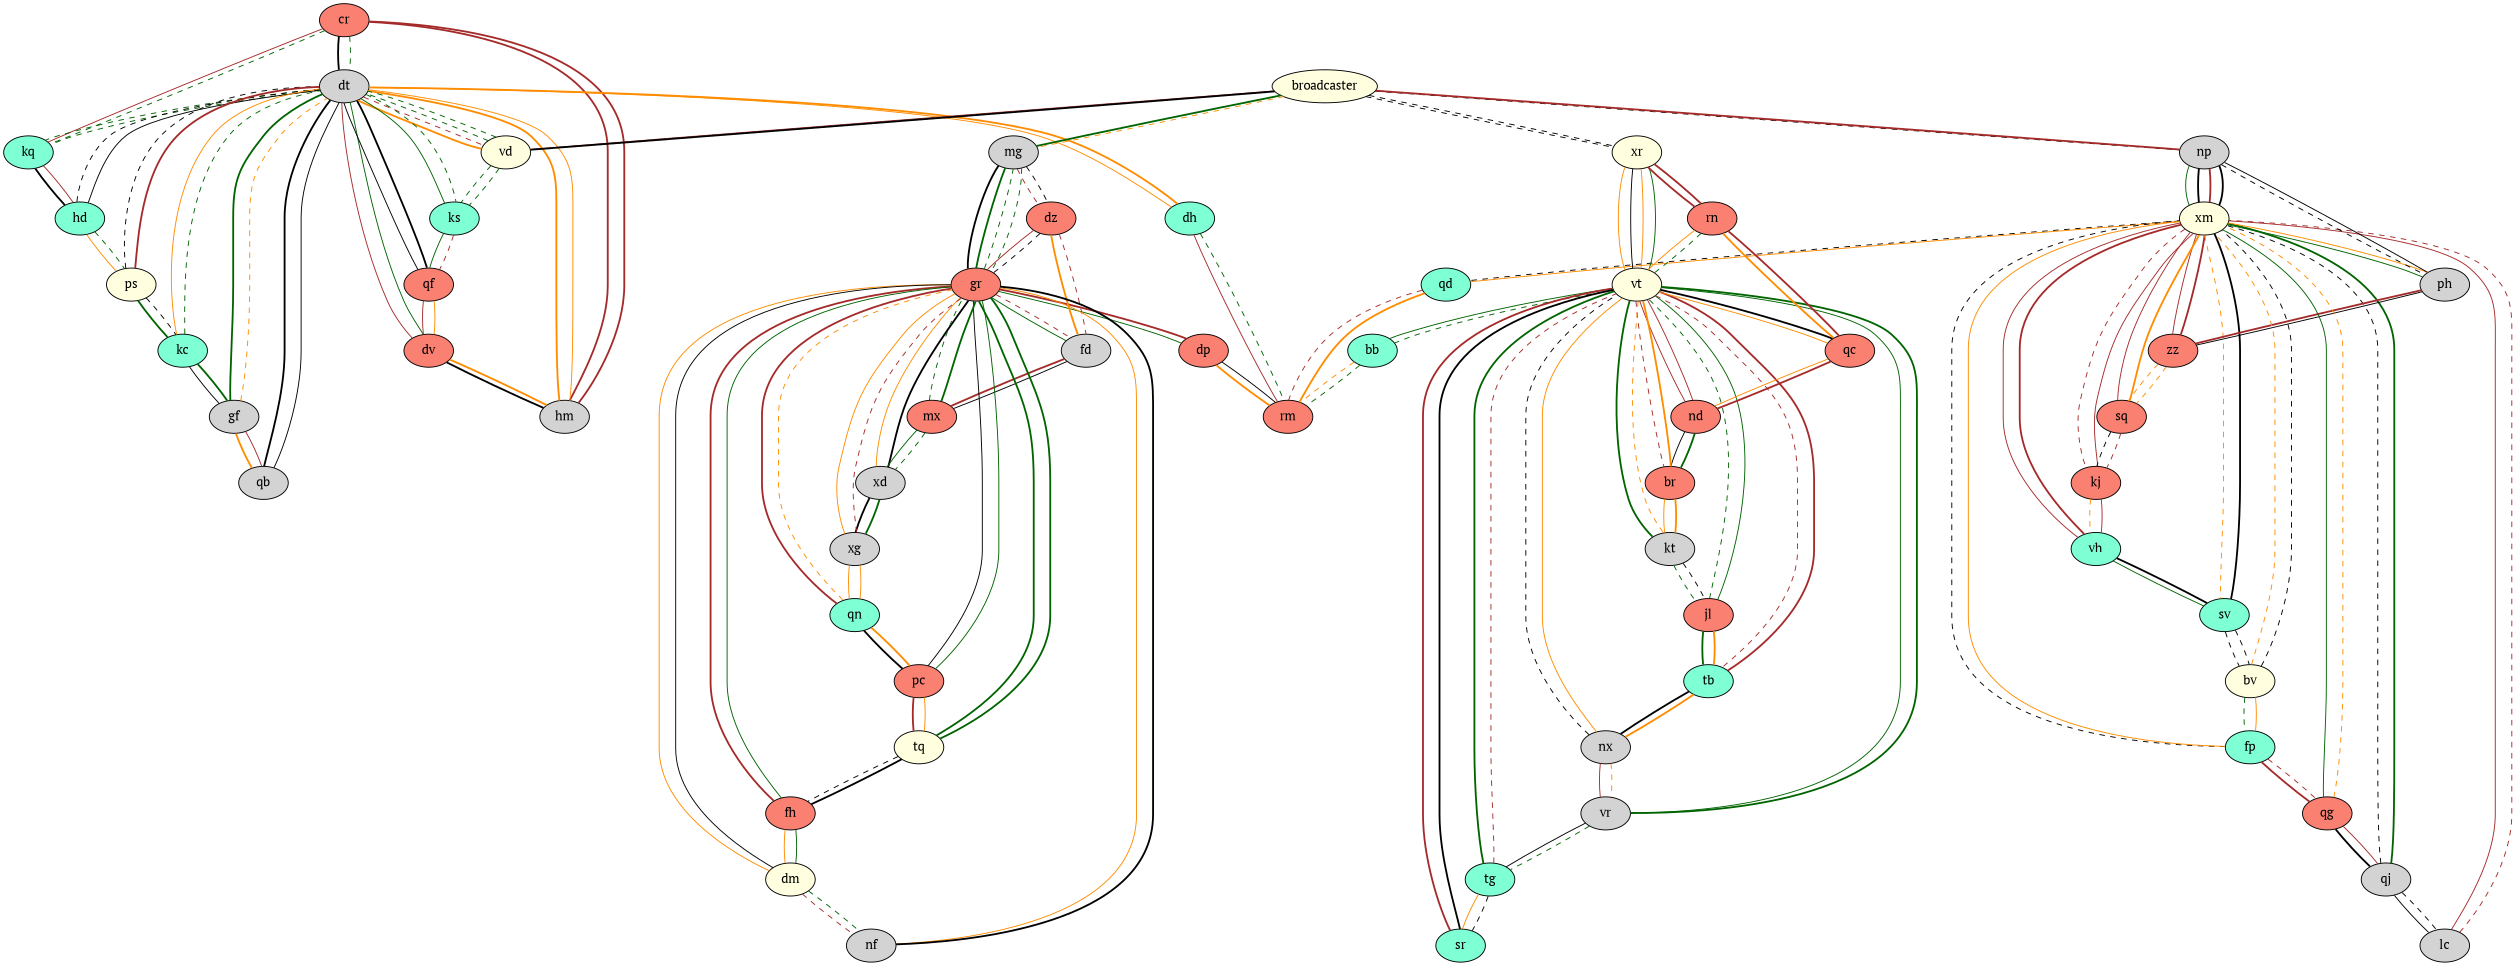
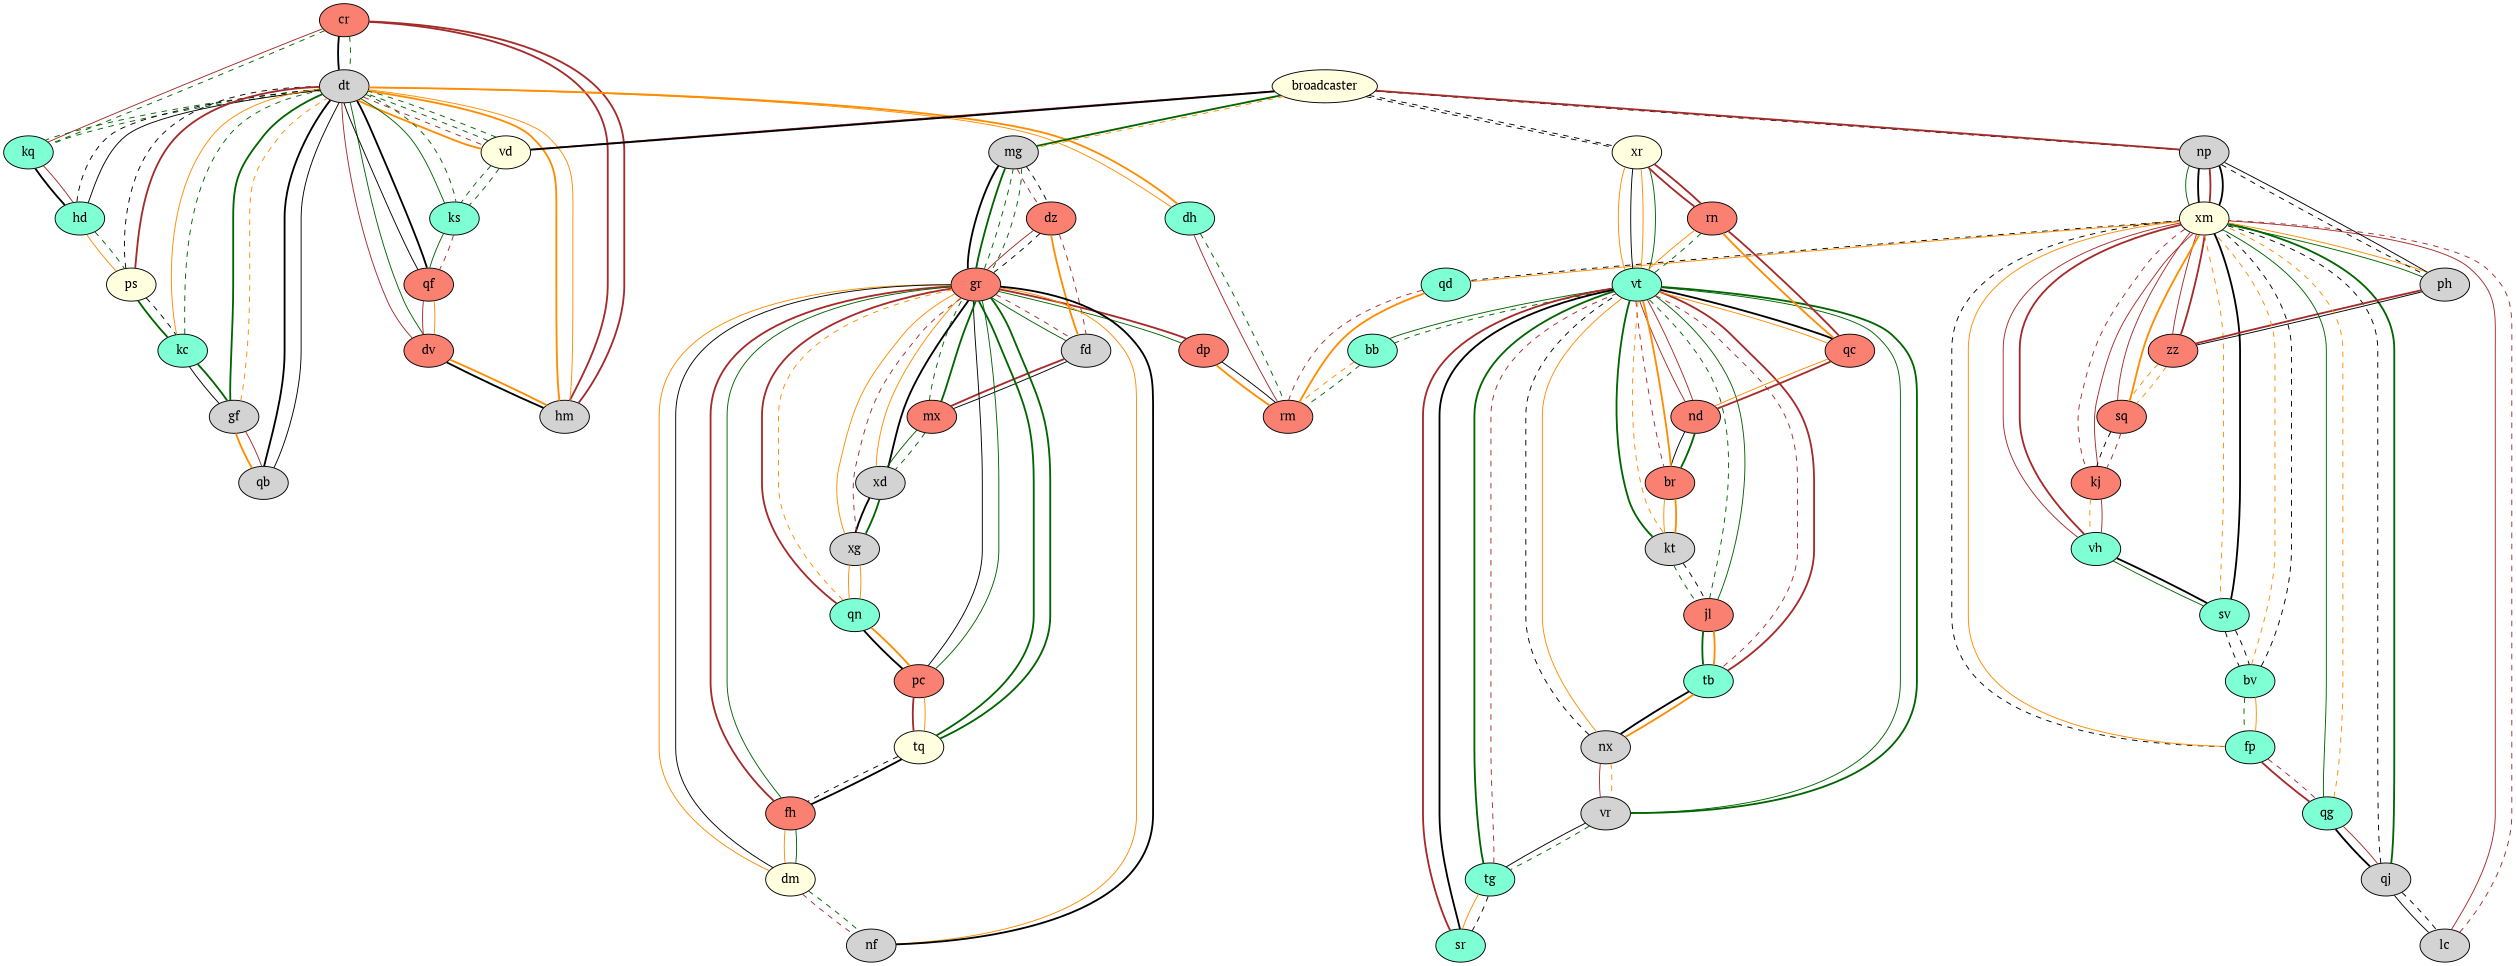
node "vt": fillcolor lightyellow -> aquamarine
node "bv": fillcolor lightyellow -> aquamarine
node "qg": fillcolor salmon -> aquamarine
